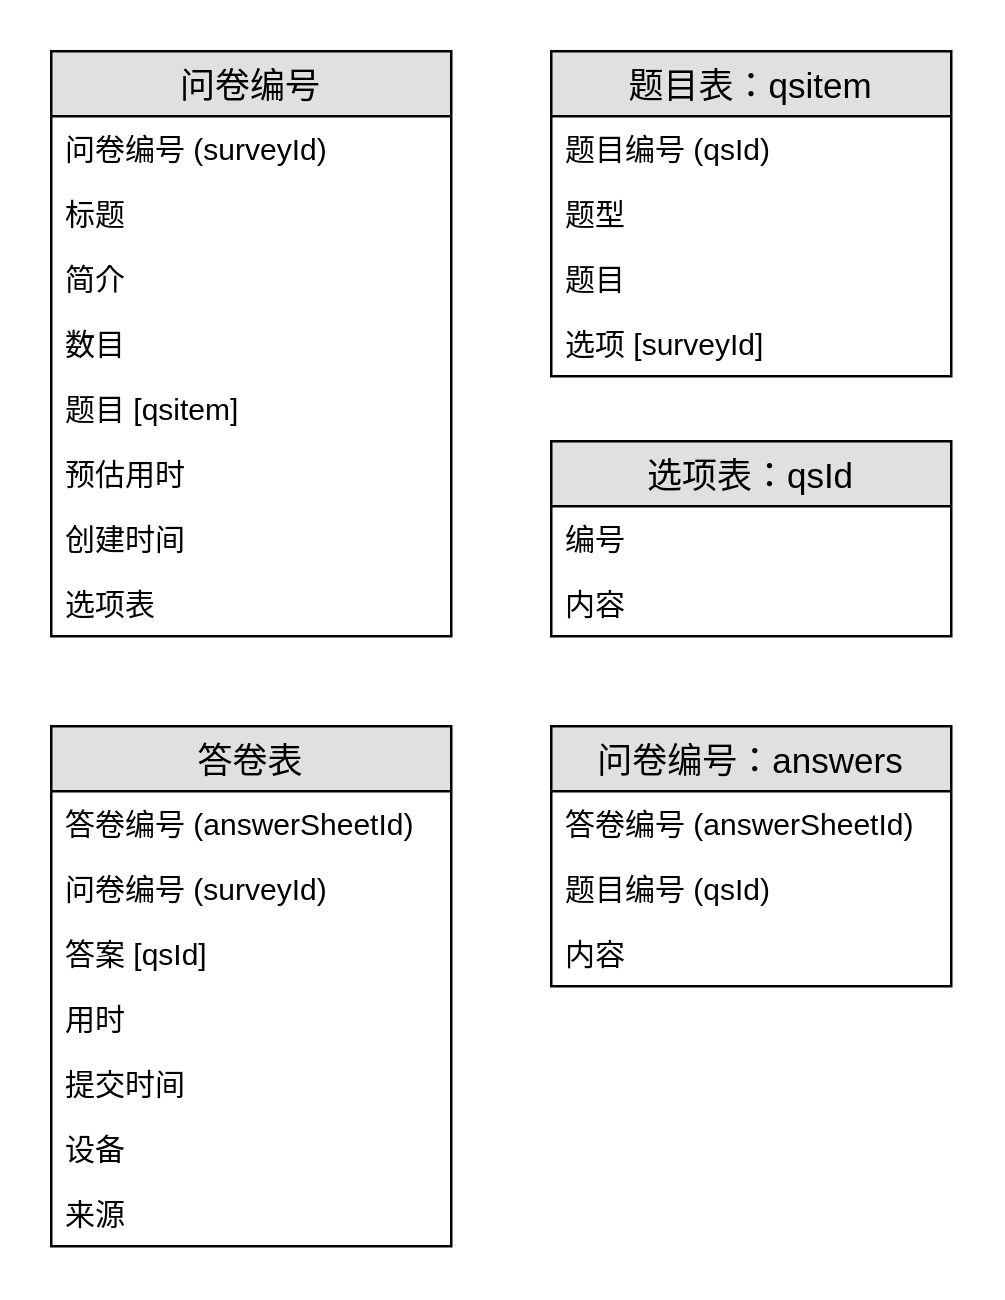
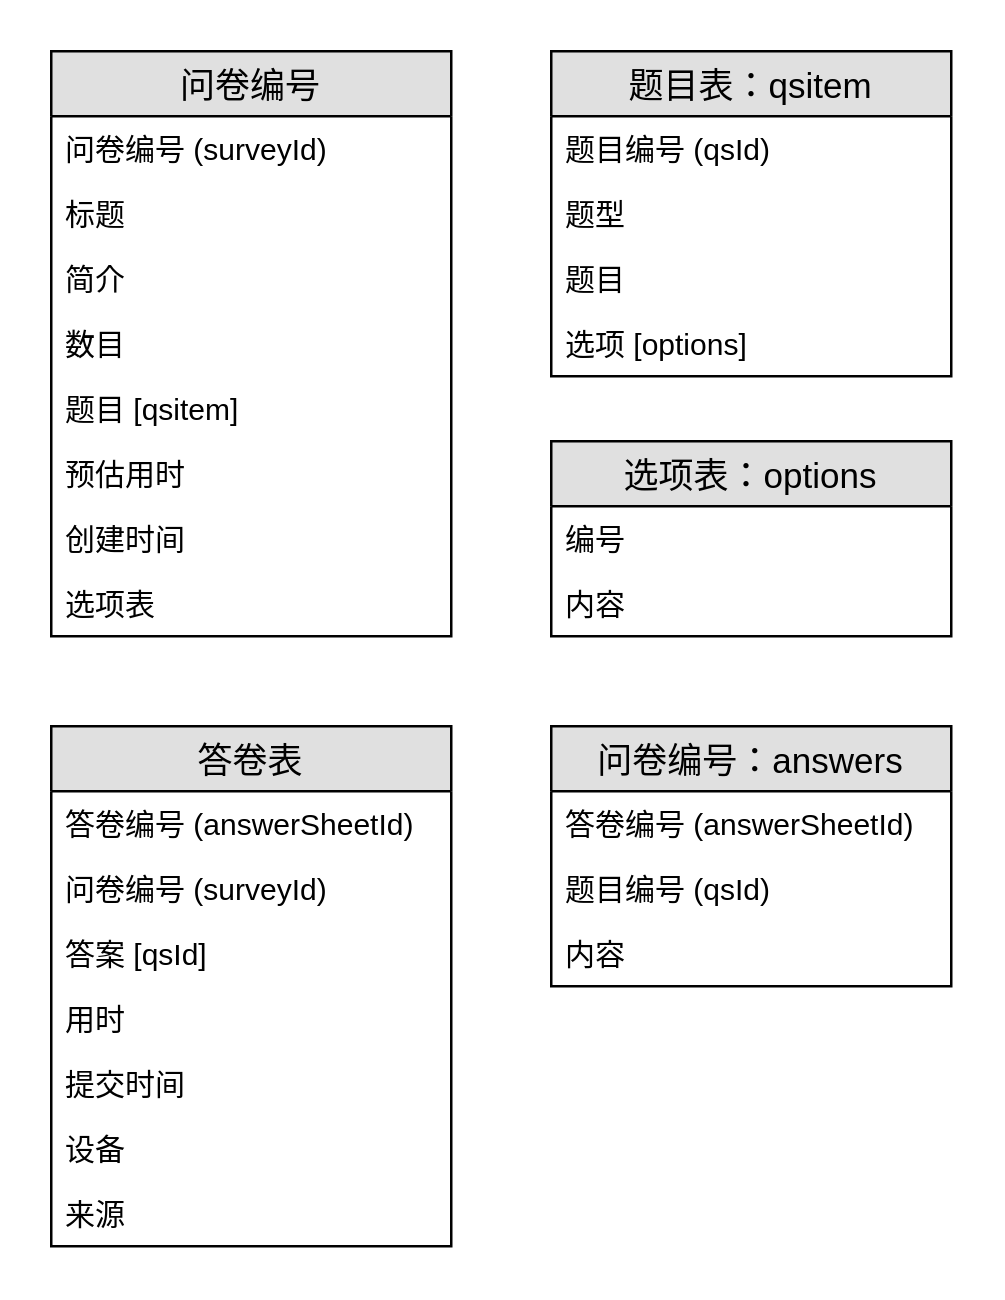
node "选项 [surveyId]": label "选项 [surveyId]" -> "选项 [options]"
node "选项表：qsId": label "选项表：qsId" -> "选项表：options"
